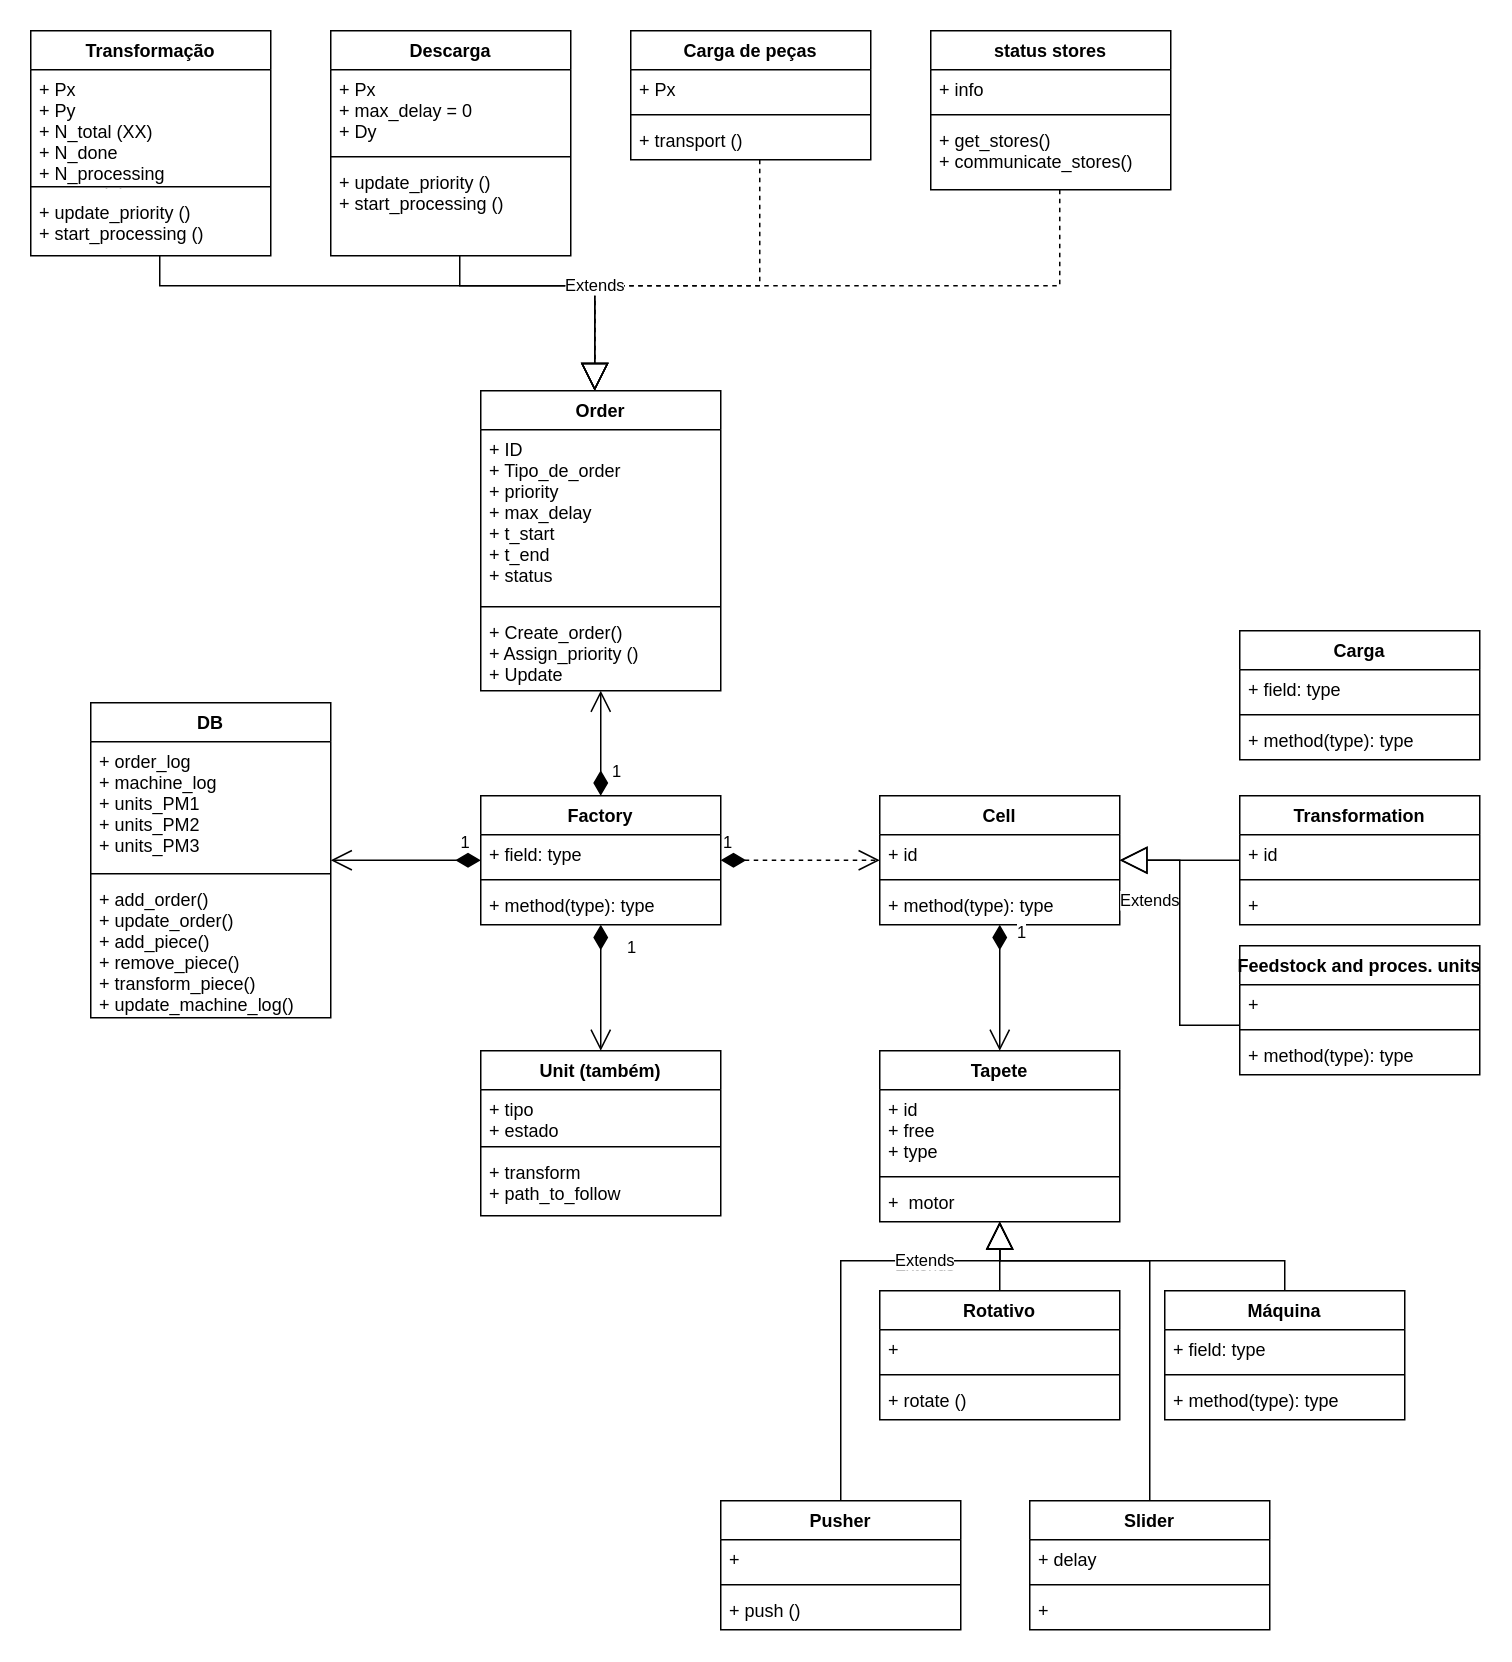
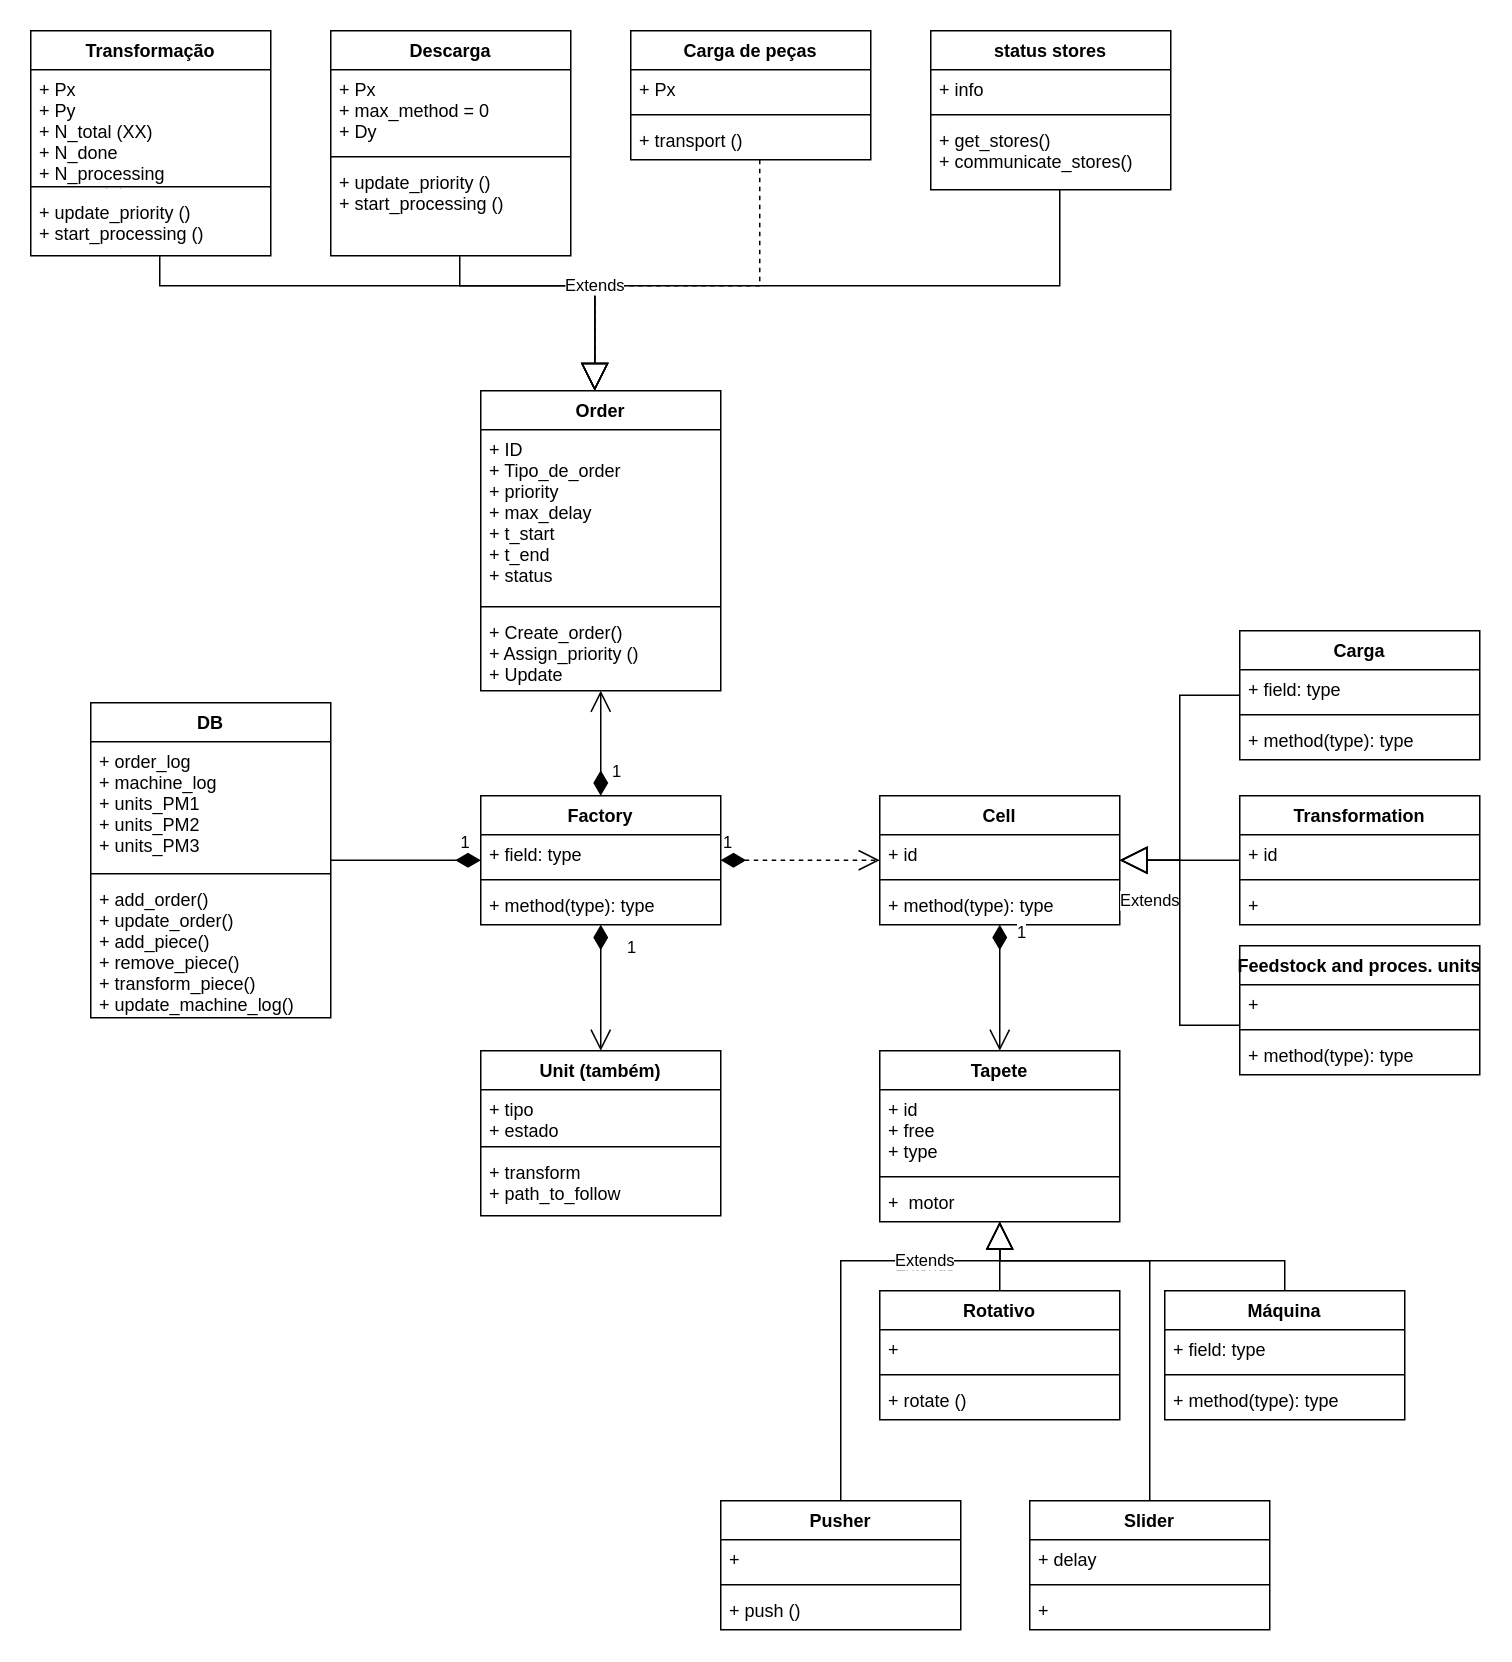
node "+ Px + max_delay = 0 + Dy": label "+ Px + max_delay = 0 + Dy" -> "+ Px + max_method = 0 + Dy"
edge "status stores" -> "Order": style dashed -> solid
edge "Carga" -> "Cell": added, label "Extends"
edge "DB" -- "Factory": arrowhead open -> none
